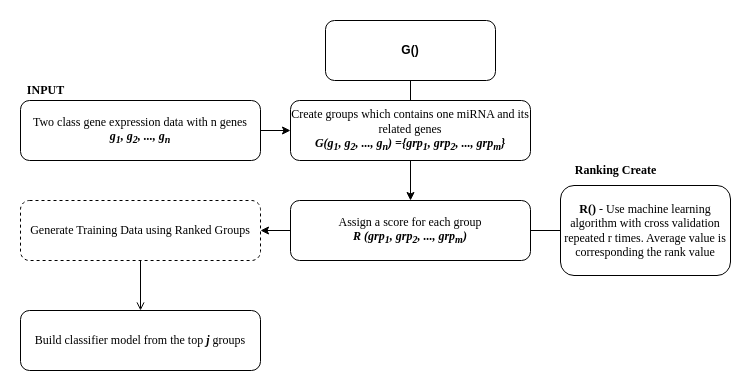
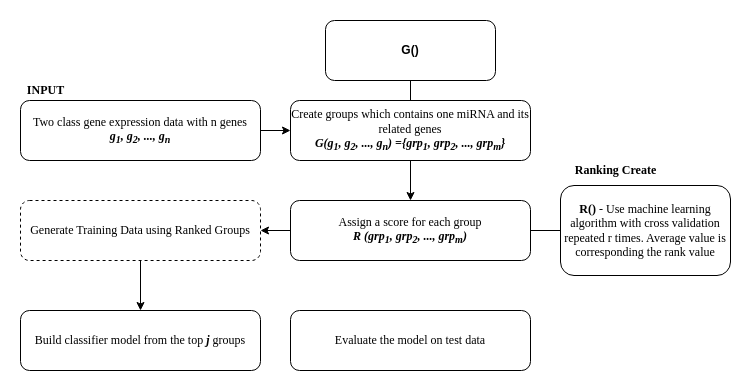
edge "Generate Training Data using Ranked Groups" -> "Build classifier model from the top j groups": arrowhead open -> classic
node "Evaluate the model on test data": added
